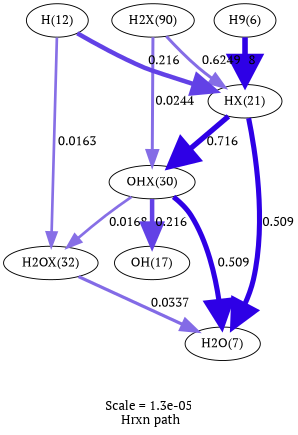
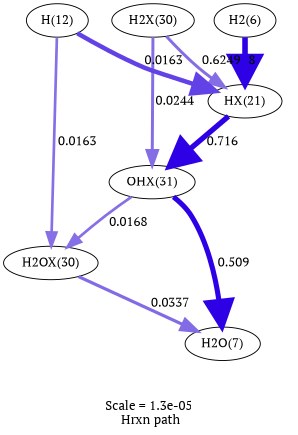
node "H2X(90)": label "H2X(90)" -> "H2X(30)"
node "H9(6)": label "H9(6)" -> "H2(6)"
edge "H(12)" -> "HX(21)": label " 0.216" -> " 0.0163"
node "OHX(30)": label "OHX(30)" -> "OHX(31)"
edge "HX(21)" -> "H2O(7)": removed, label "0.509"
node "H2OX(32)": label "H2OX(32)" -> "H2OX(30)"
node "OH(17)": removed
